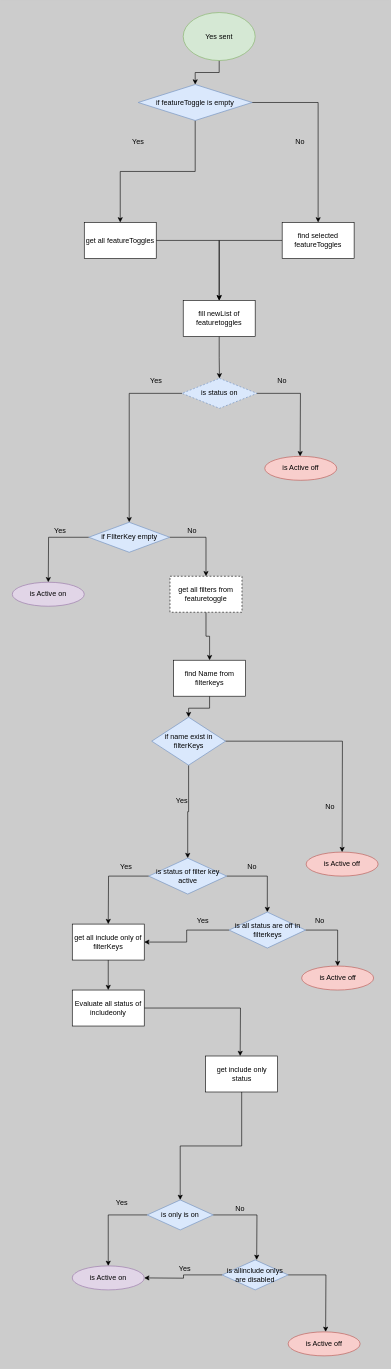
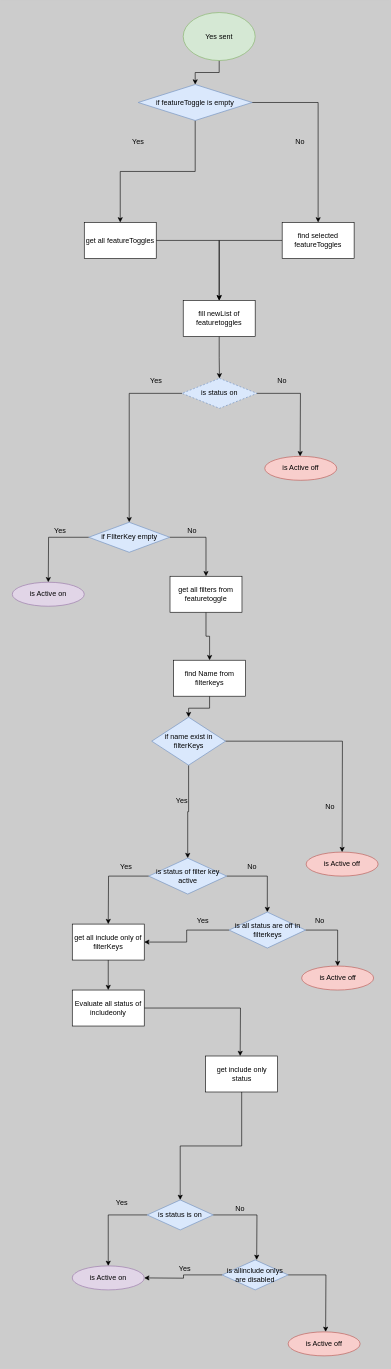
node "get all filters from featuretoggle": style dashed -> solid
node "is only is on": label "is only is on" -> "is status is on"
